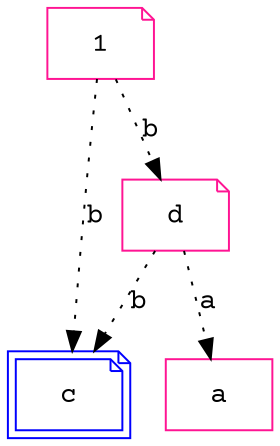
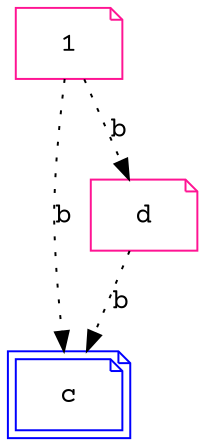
node "a": removed
